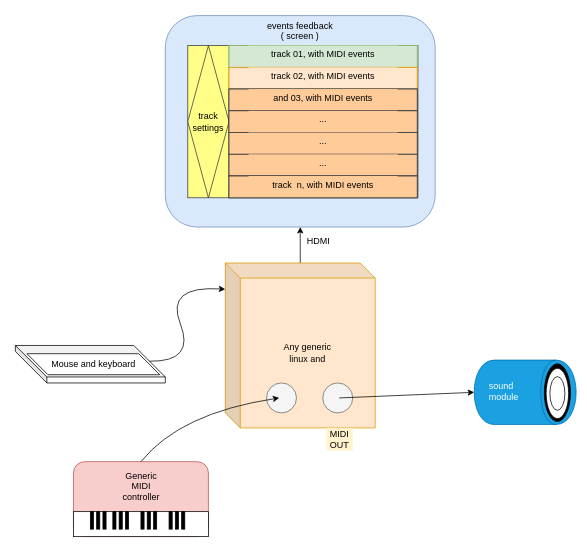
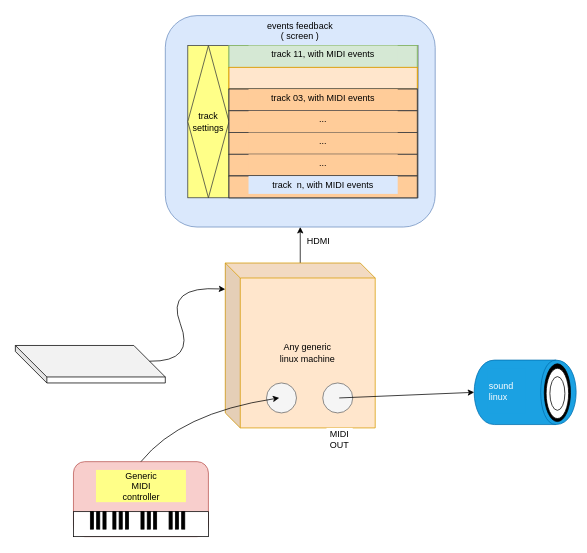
node "track 01, with MIDI events": label "track 01, with MIDI events" -> "track 11, with MIDI events"
node "track 02, with MIDI events": removed
node "and 03, with MIDI events": label "and 03, with MIDI events" -> "track 03, with MIDI events"
node "track n, with MIDI events": fillcolor #ffcc99 -> #dae8fc
node "Any generic linux and": label "Any generic linux and" -> "Any generic linux machine"
node "Mouse and keyboard": removed
node "sound module": label "sound module" -> "sound linux"
node "MIDI OUT": fillcolor #fff2cc -> #ffffff
node "Generic MIDI controller": fillcolor #f8cecc -> #ffff88
